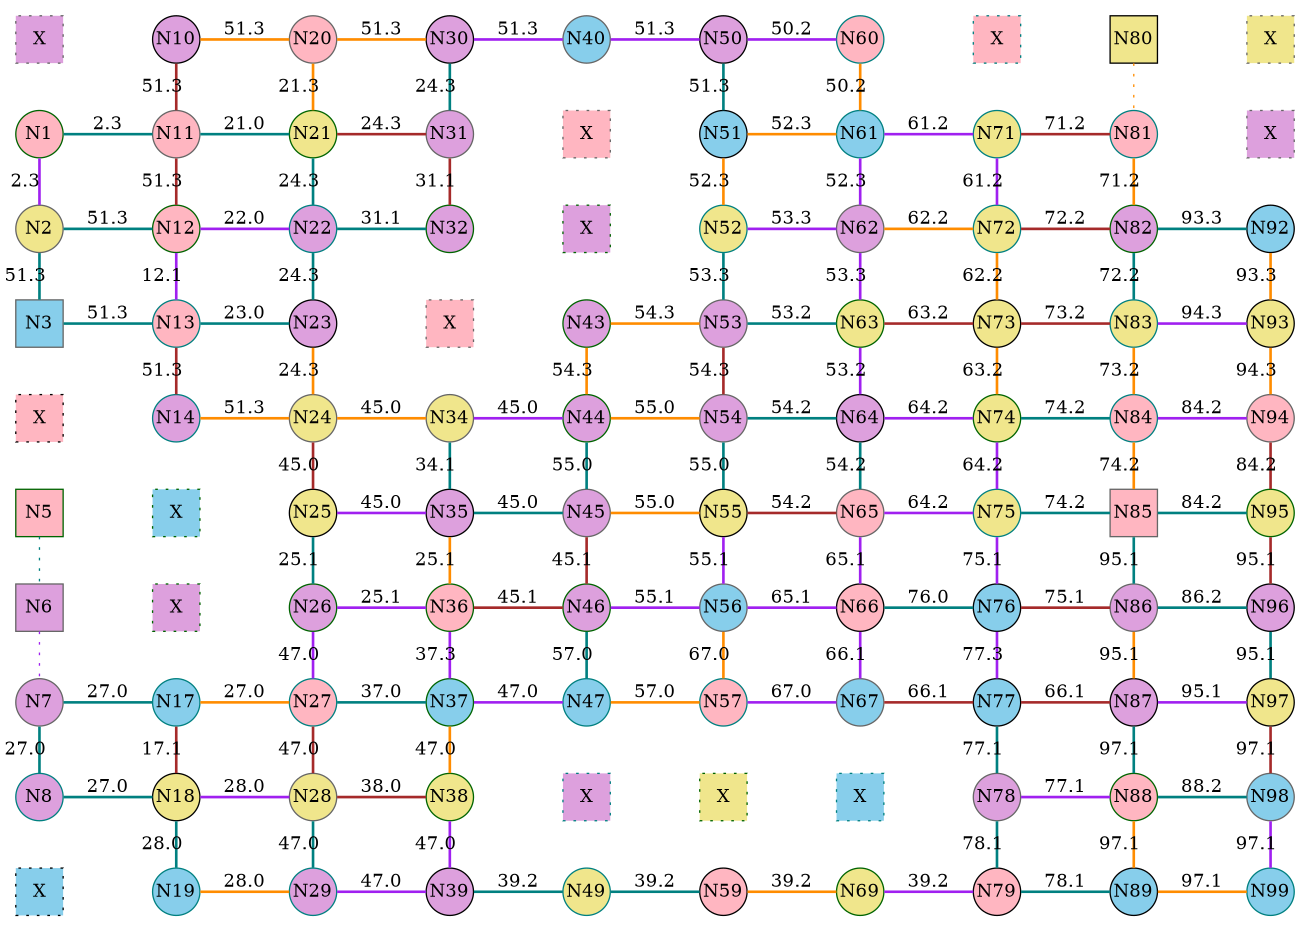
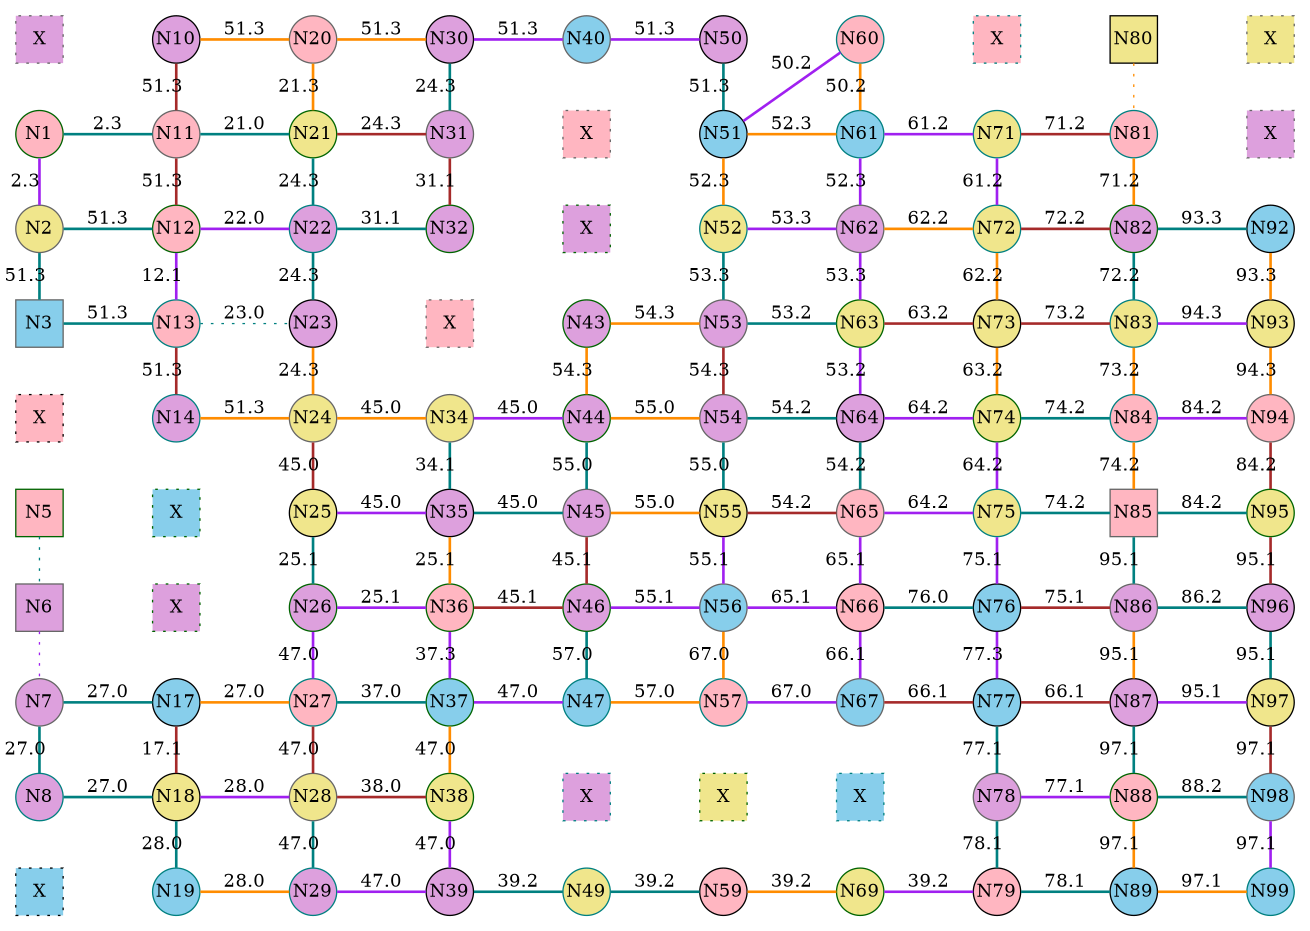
edge "N50" -- "N60": now "N51" -- "N60"
edge "N13" -- "N23": style bold -> dotted
node "N17": color teal -> black
